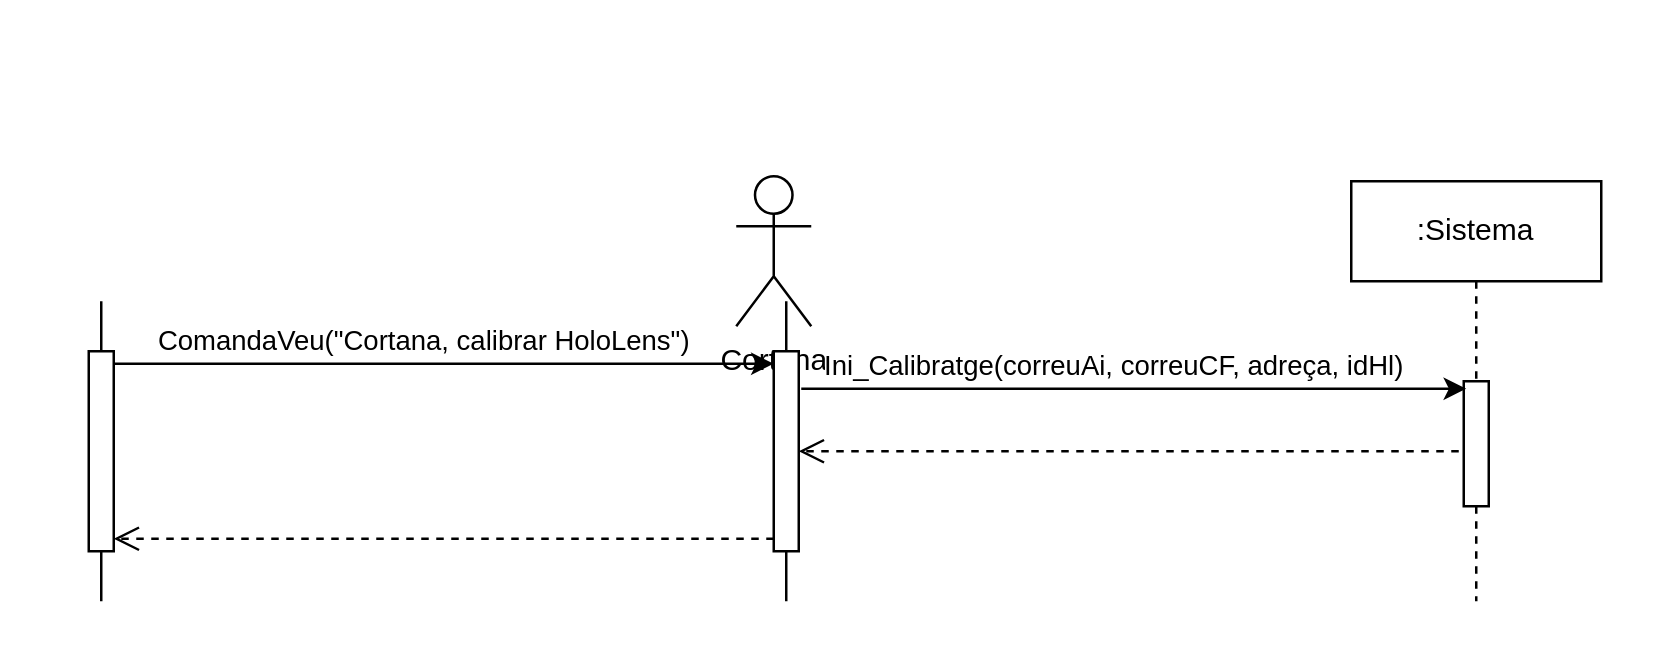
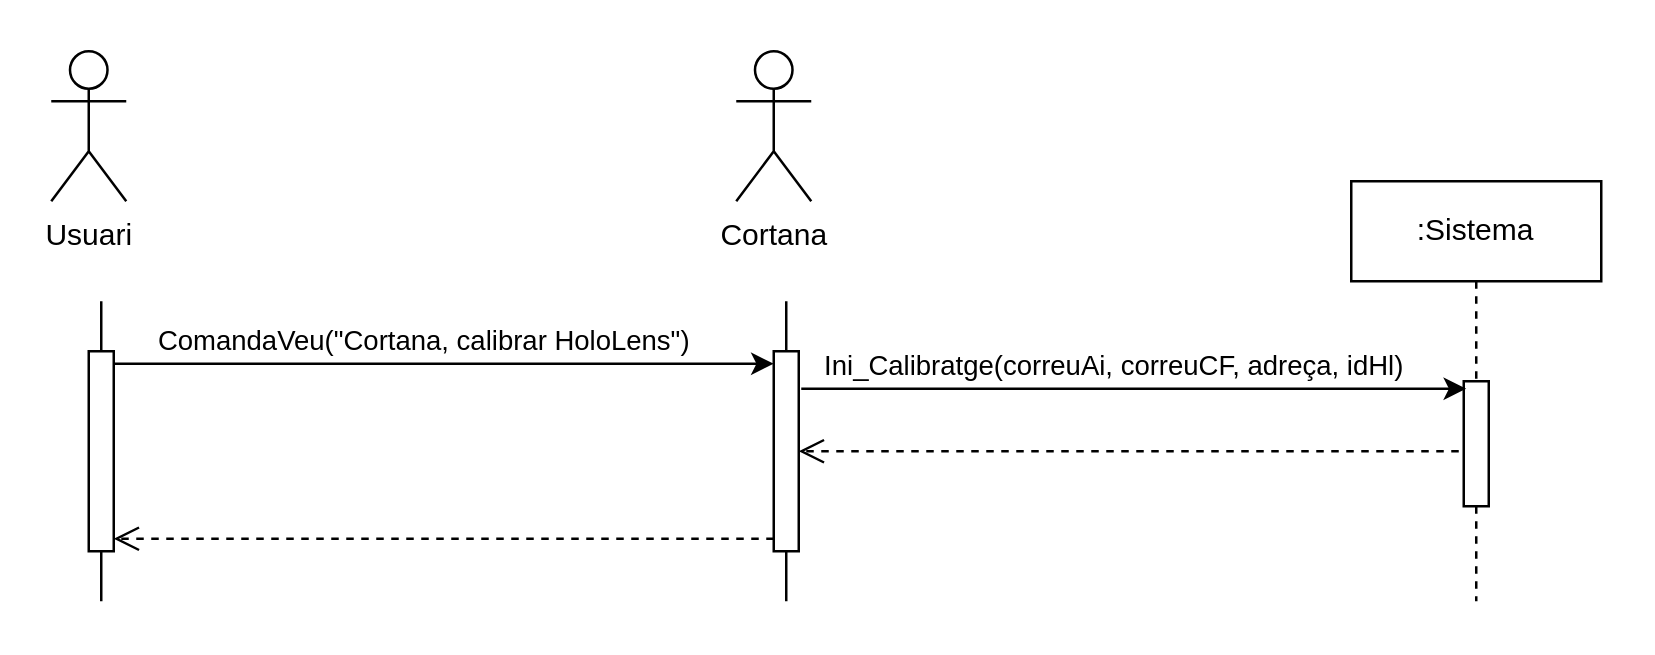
node "Usuari": added
node "Cortana": moved (774, 251) -> (774, 126)
